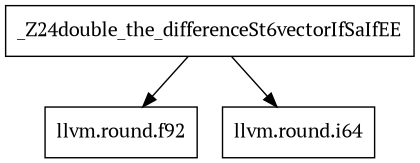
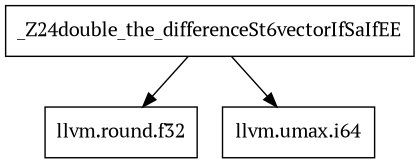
node "llvm.round.f92": label "llvm.round.f92" -> "llvm.round.f32"
node "llvm.round.i64": label "llvm.round.i64" -> "llvm.umax.i64"
